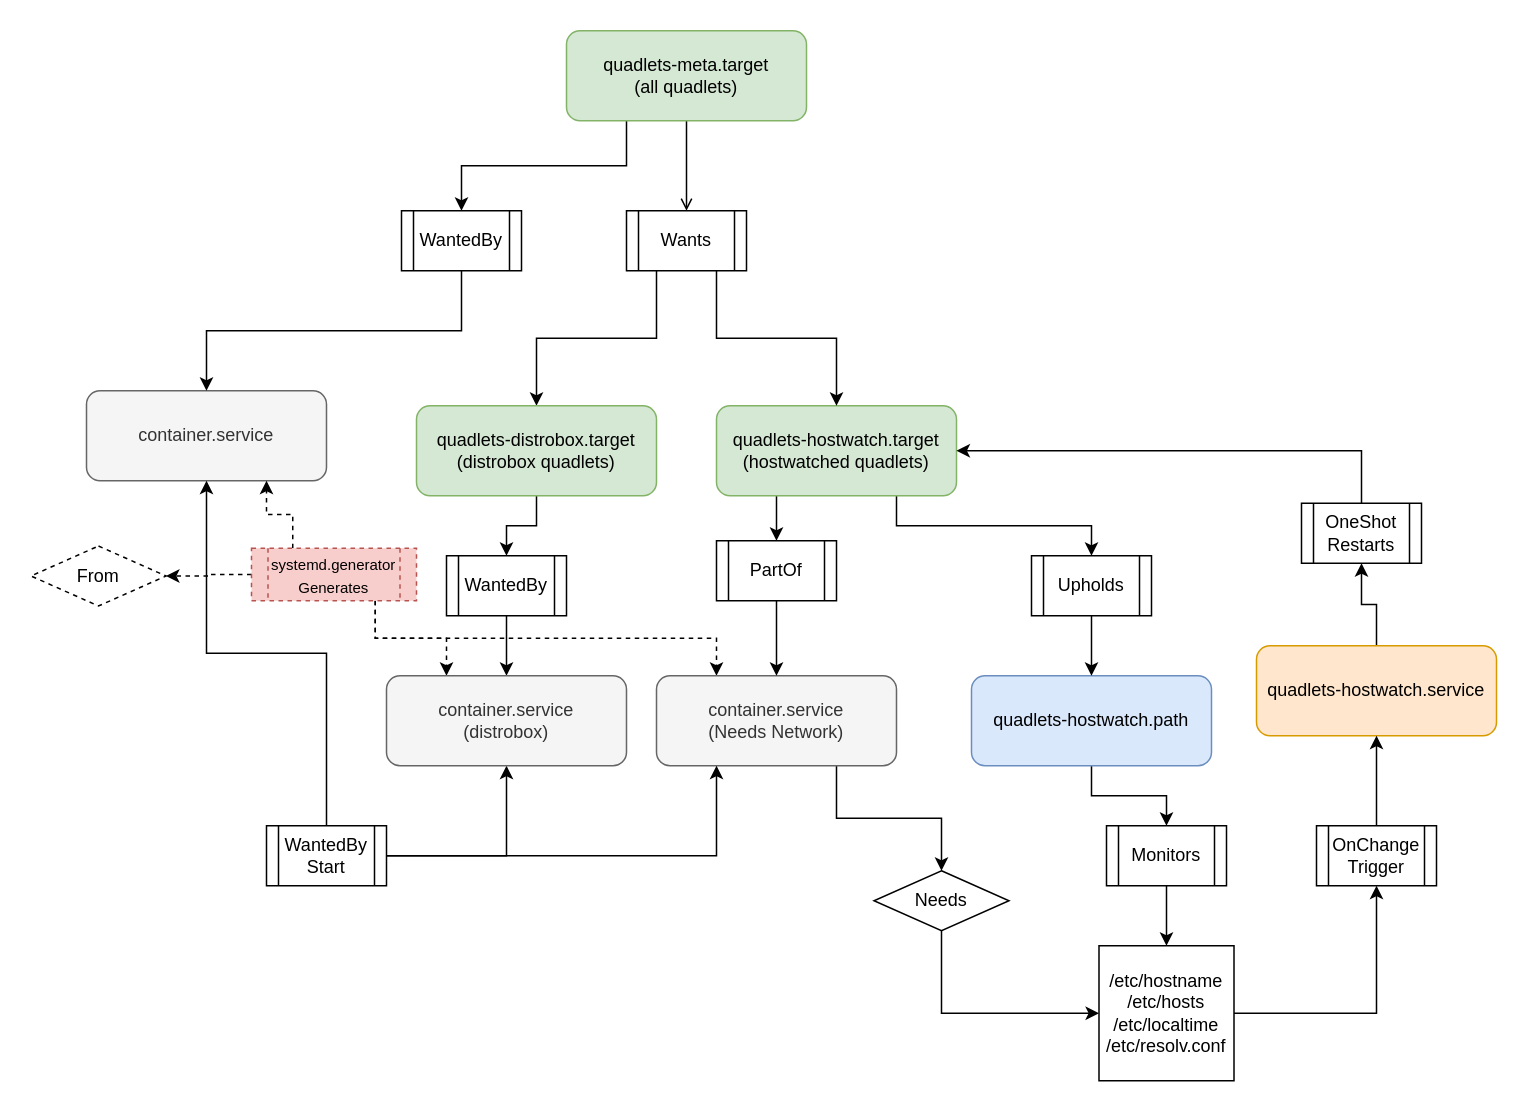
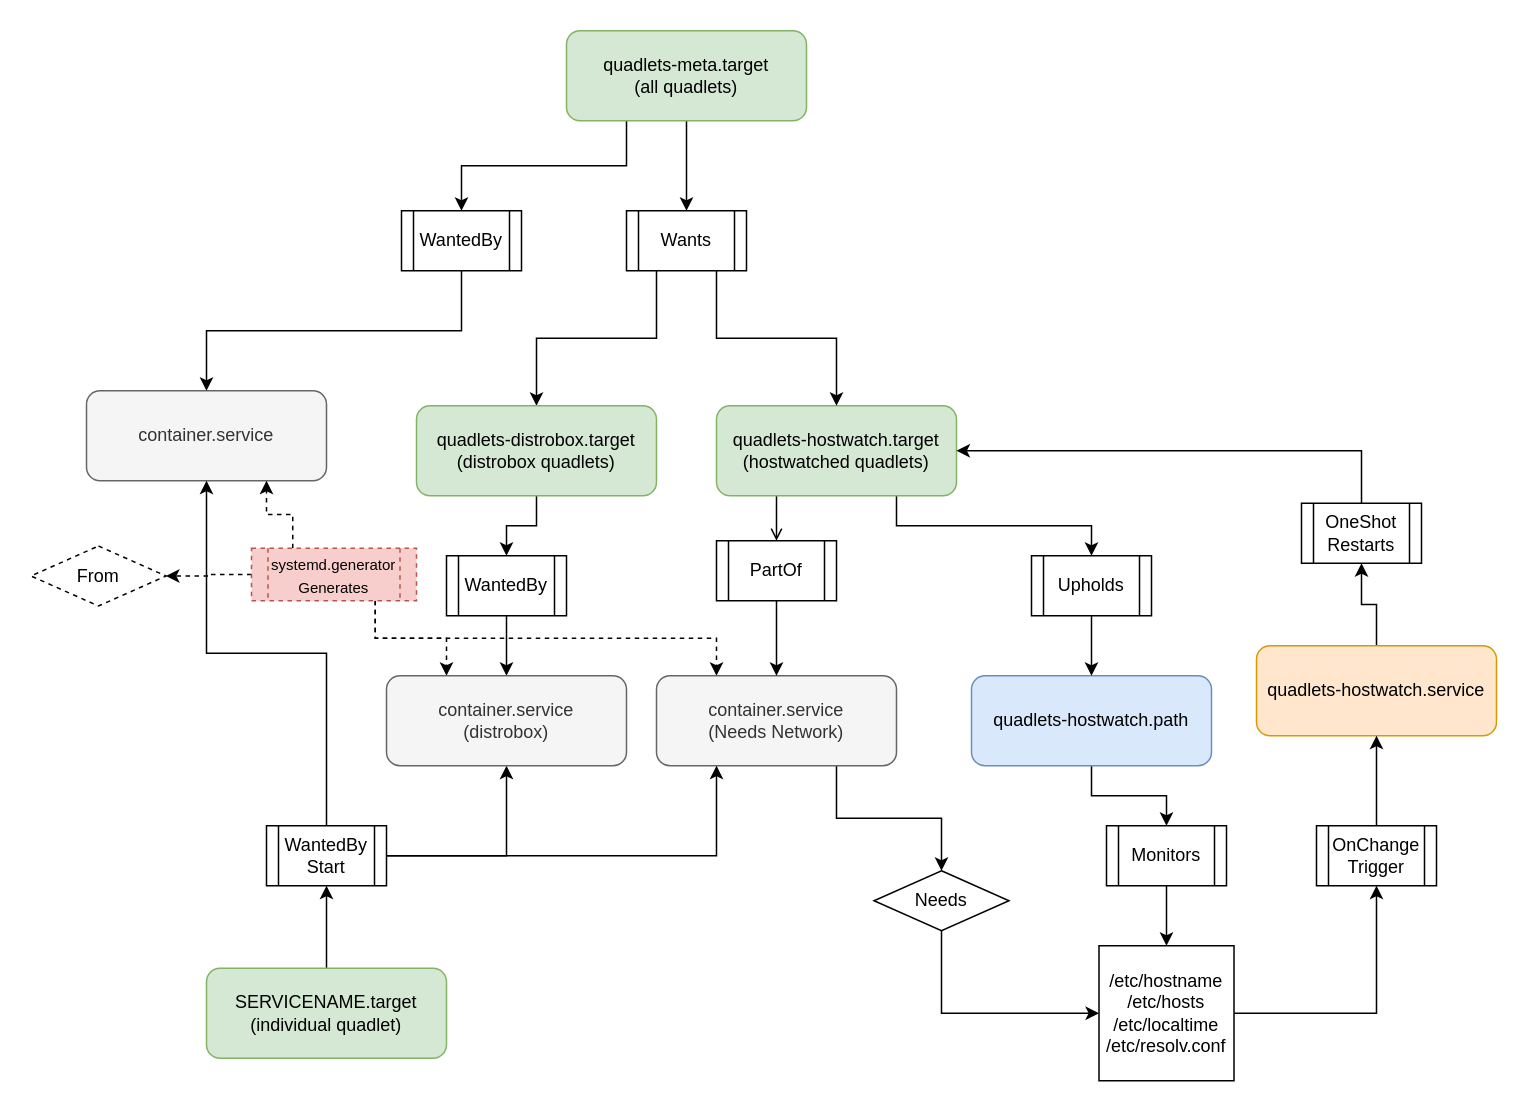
edge "quadlets-meta.target (all quadlets)" -> "Wants": arrowhead open -> classic
edge "quadlets-hostwatch.target (hostwatched quadlets)" -> "PartOf": arrowhead classic -> open
edge "SERVICENAME.target (individual quadlet)" -> "WantedBy Start": added
node "SERVICENAME.target (individual quadlet)": added
